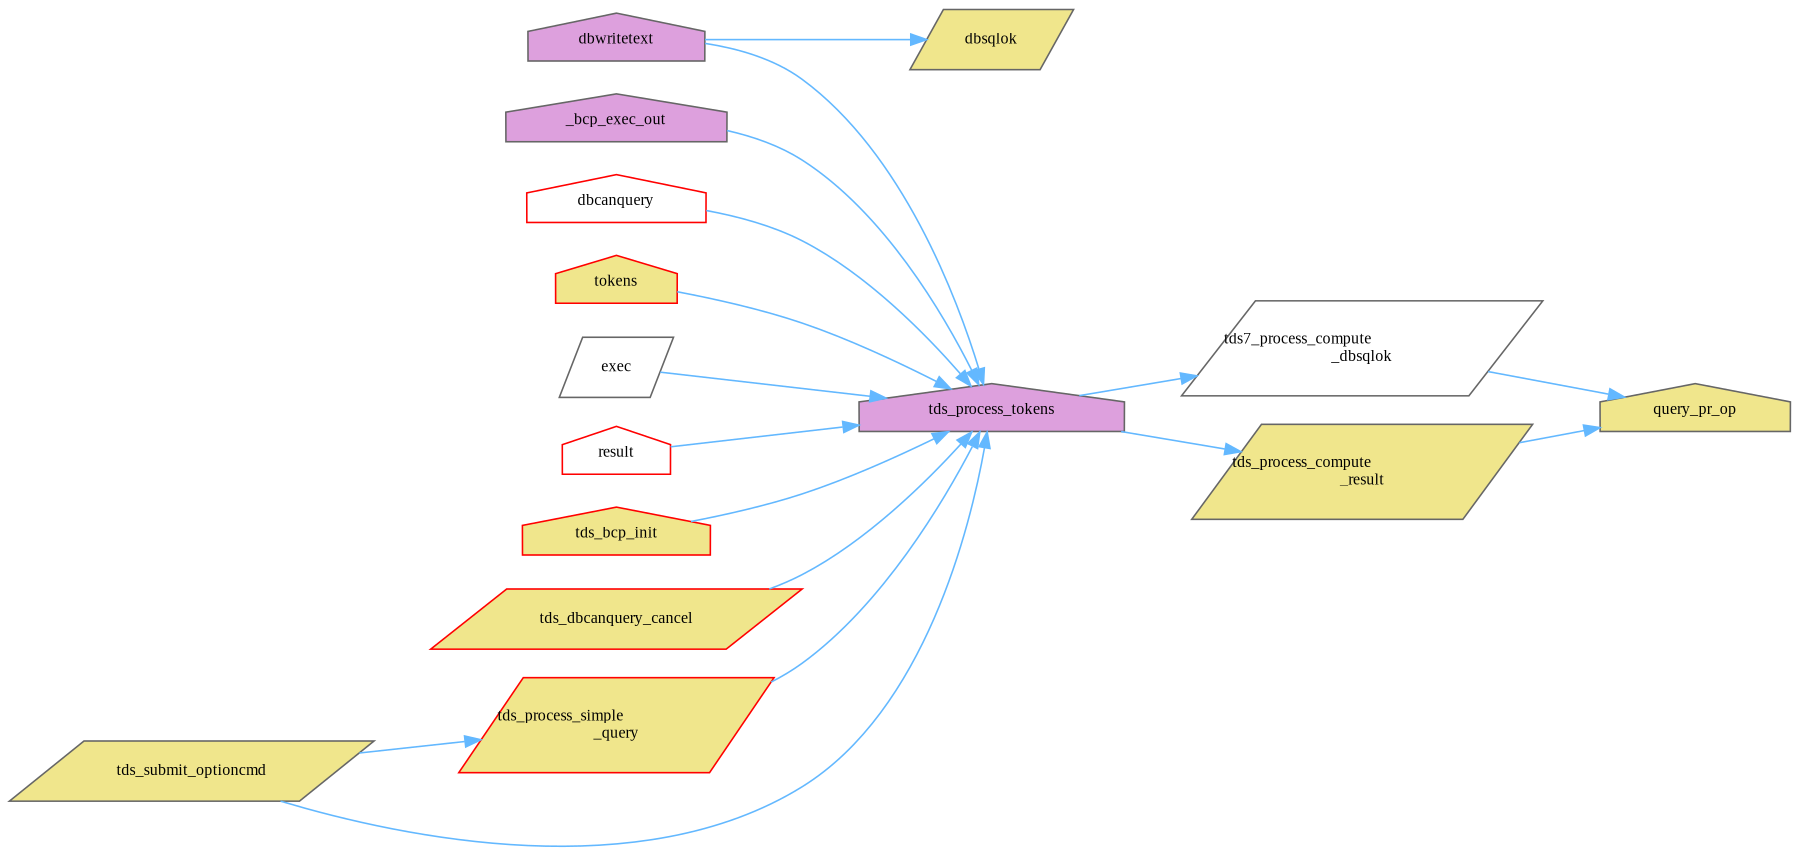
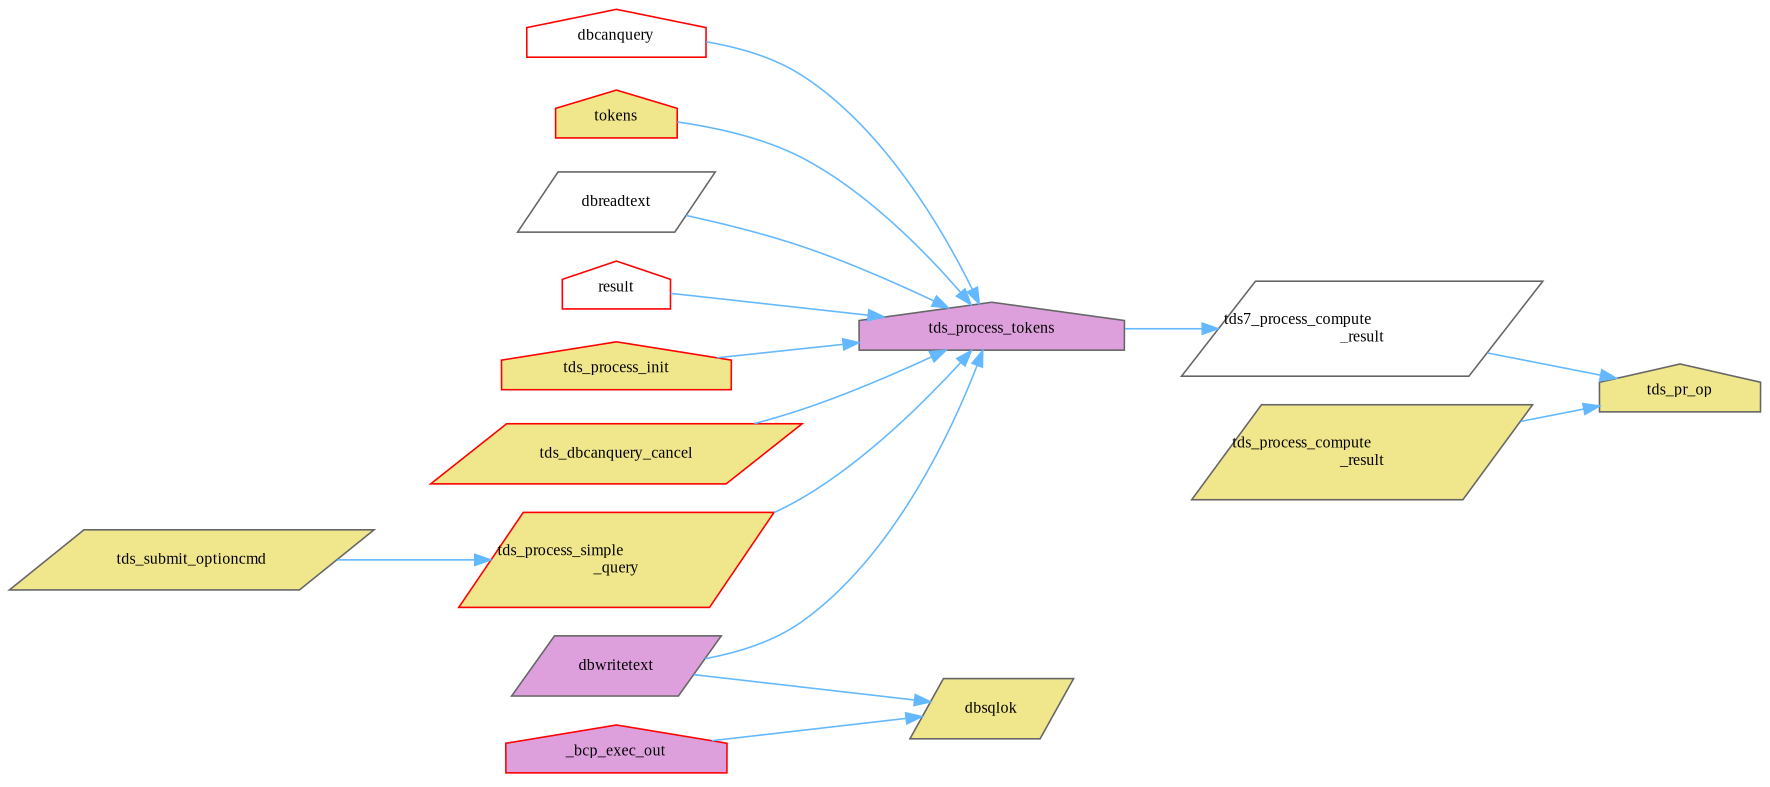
node "dbwritetext": shape house -> parallelogram
node "_bcp_exec_out": color grey40 -> red
edge "_bcp_exec_out" -> "tds_process_tokens": now "_bcp_exec_out" -> "dbsqlok"
node "tds7_process_compute _dbsqlok": label "tds7_process_compute _dbsqlok" -> "tds7_process_compute _result"
node "exec": label "exec" -> "dbreadtext"
node "query_pr_op": label "query_pr_op" -> "tds_pr_op"
edge "tds_process_tokens" -> "tds_process_compute _result": removed
node "tds_bcp_init": label "tds_bcp_init" -> "tds_process_init"
edge "tds_submit_optioncmd" -> "tds_process_tokens": removed
